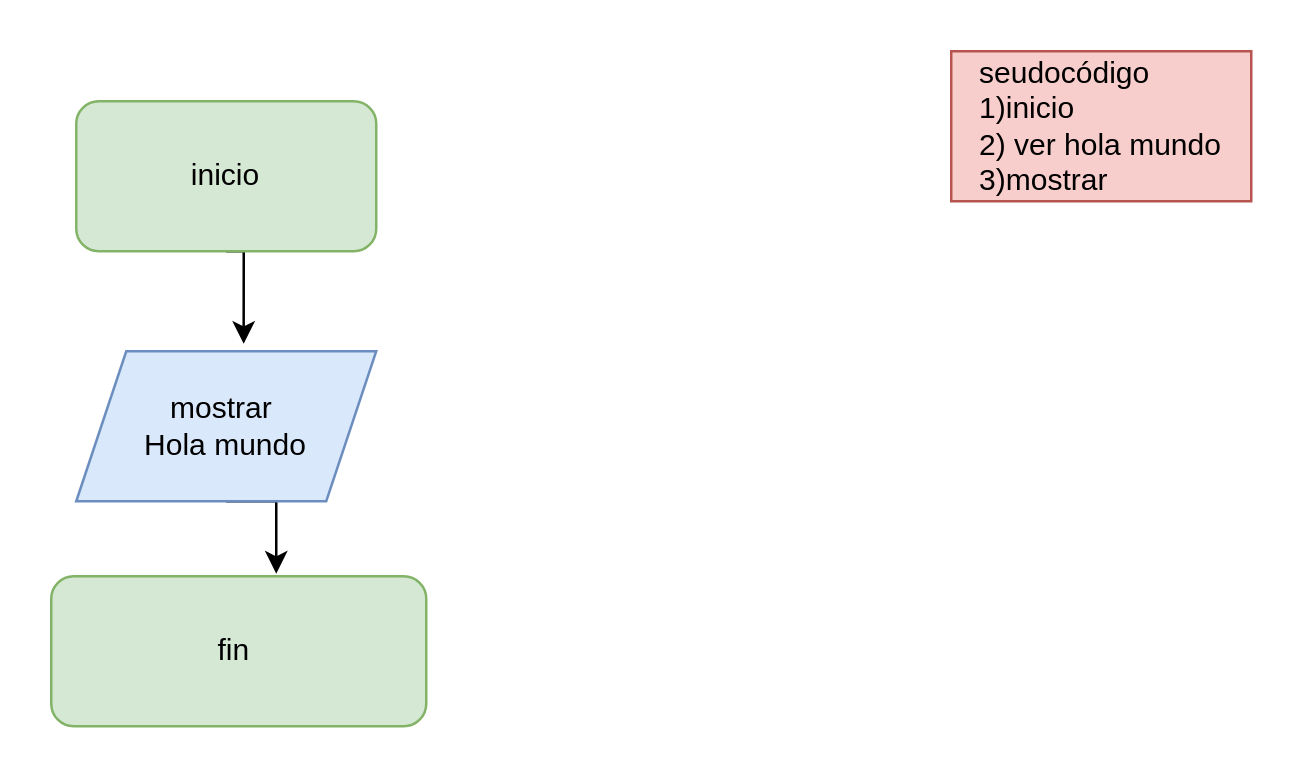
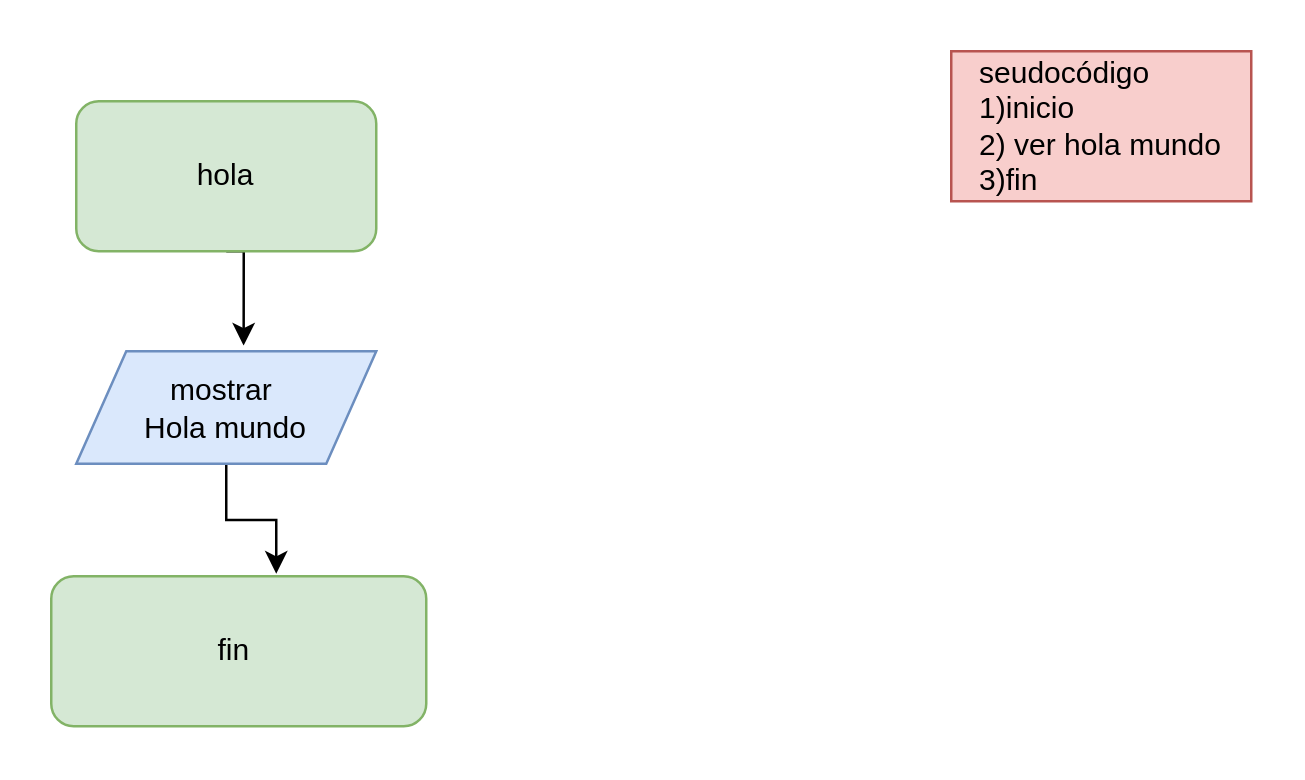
node "seudocódigo 1)inicio 2) ver hola mundo 3)mostrar": label "seudocódigo 1)inicio 2) ver hola mundo 3)mostrar" -> "seudocódigo 1)inicio 2) ver hola mundo 3)fin"
node "inicio": label "inicio" -> "hola"
node "mostrar Hola mundo": size 300x150 -> 300x113
